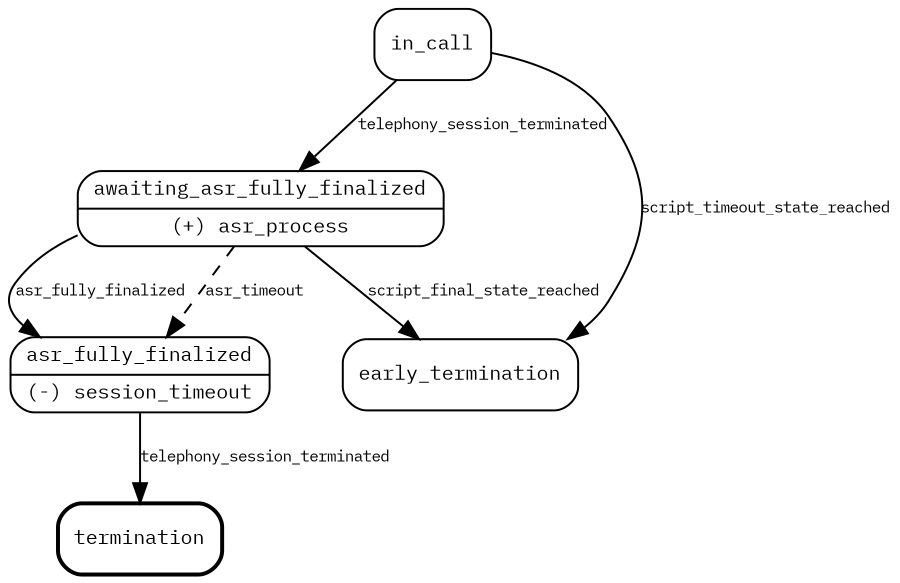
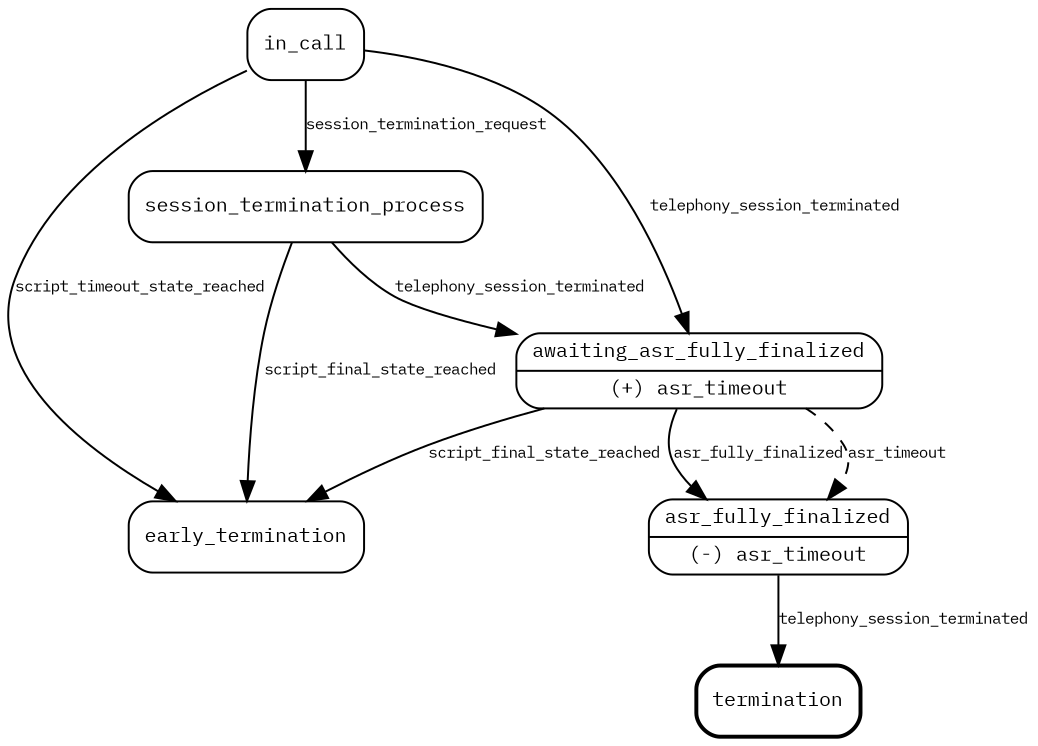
node "session_termination_process": added
node "awaiting_asr_fully_finalized": text "(+) asr_process" -> "(+) asr_timeout"
node "asr_fully_finalized": text "(-) session_timeout" -> "(-) asr_timeout"
